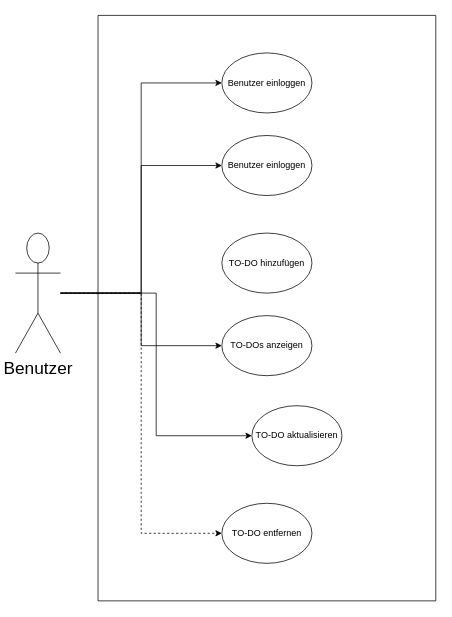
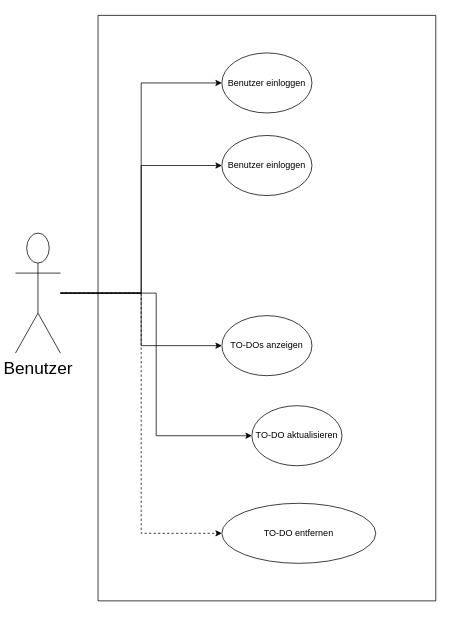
node "TO-DO hinzufügen": removed
node "TO-DO entfernen": size 90x60 -> 154x60
